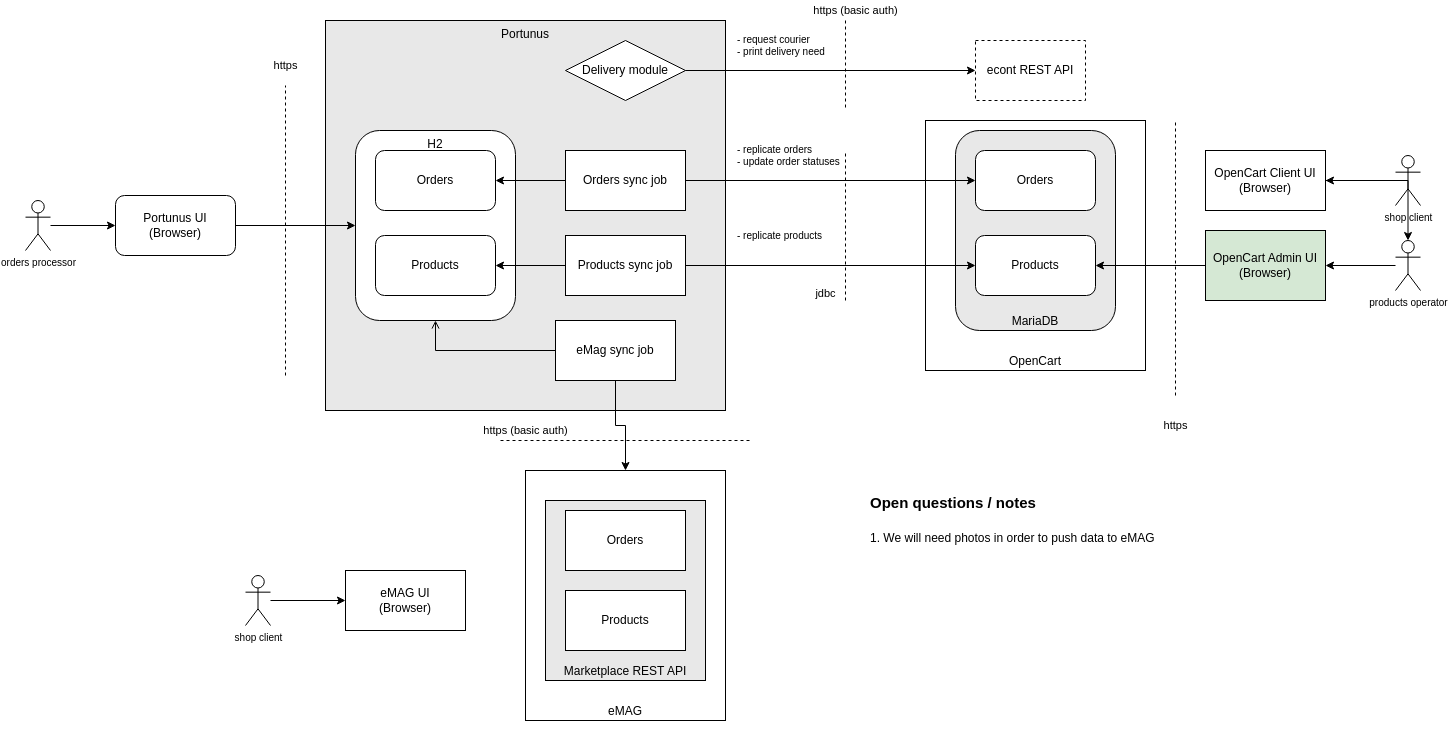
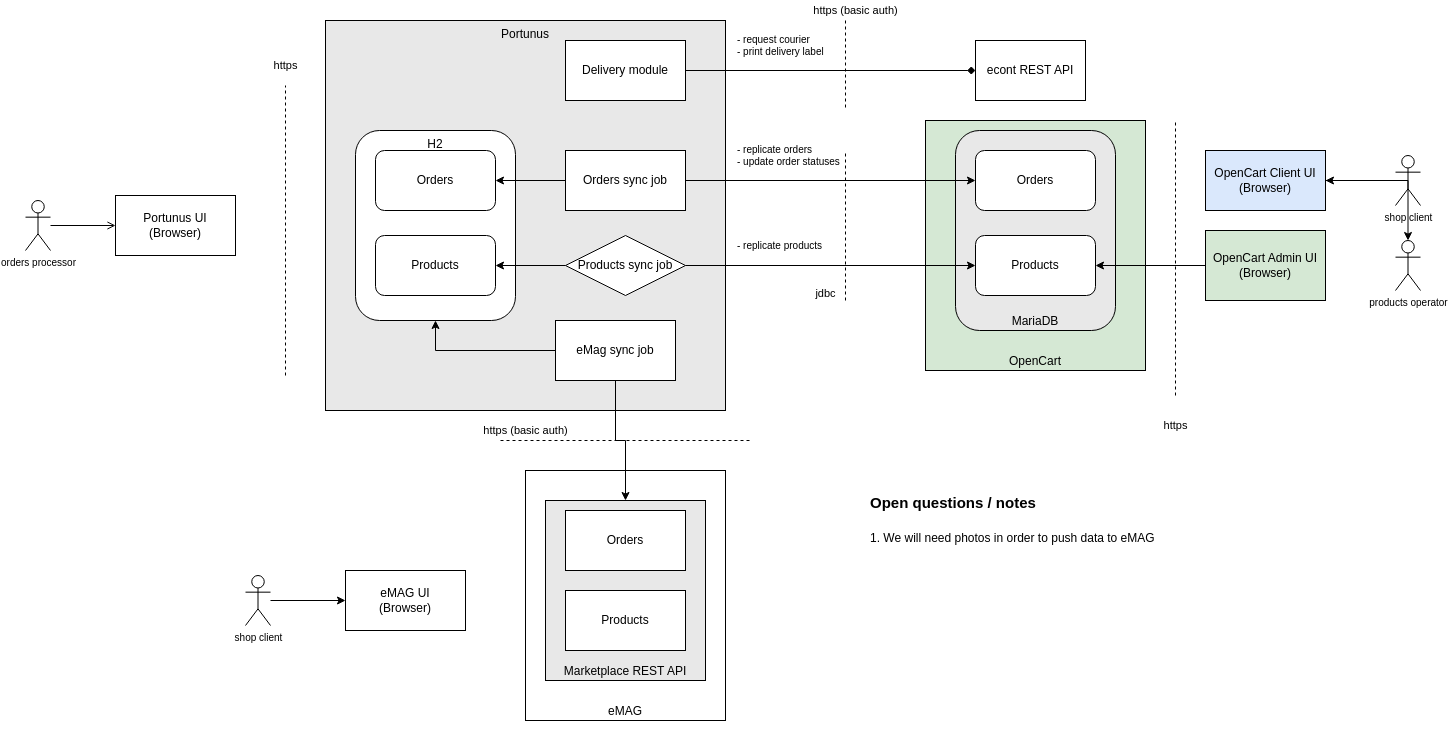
node "- request courier - print delivery need": label "- request courier - print delivery need" -> "- request courier - print delivery label"
node "Delivery module": shape diamond -> rectangle
edge "Delivery module" -> "econt REST API": arrowhead classic -> diamond
node "econt REST API": style dashed -> solid
node "OpenCart Client UI (Browser)": fillcolor #ffffff -> #dae8fc
edge "orders processor" -> "Portunus UI (Browser)": arrowhead classic -> open
node "Portunus UI (Browser)": shape rounded rectangle -> rectangle
edge "Portunus UI (Browser)" -> "H2": removed
node "- replicate products": moved (786, 236) -> (786, 246)
node "Products sync job": shape rectangle -> diamond
edge "products operator" -> "OpenCart Admin UI (Browser)": removed
edge "eMag sync job" -> "H2": arrowhead open -> classic
node "OpenCart": fillcolor #ffffff -> #d5e8d4
edge "eMag sync job" -> "eMAG": now "eMag sync job" -> "Marketplace REST API"
